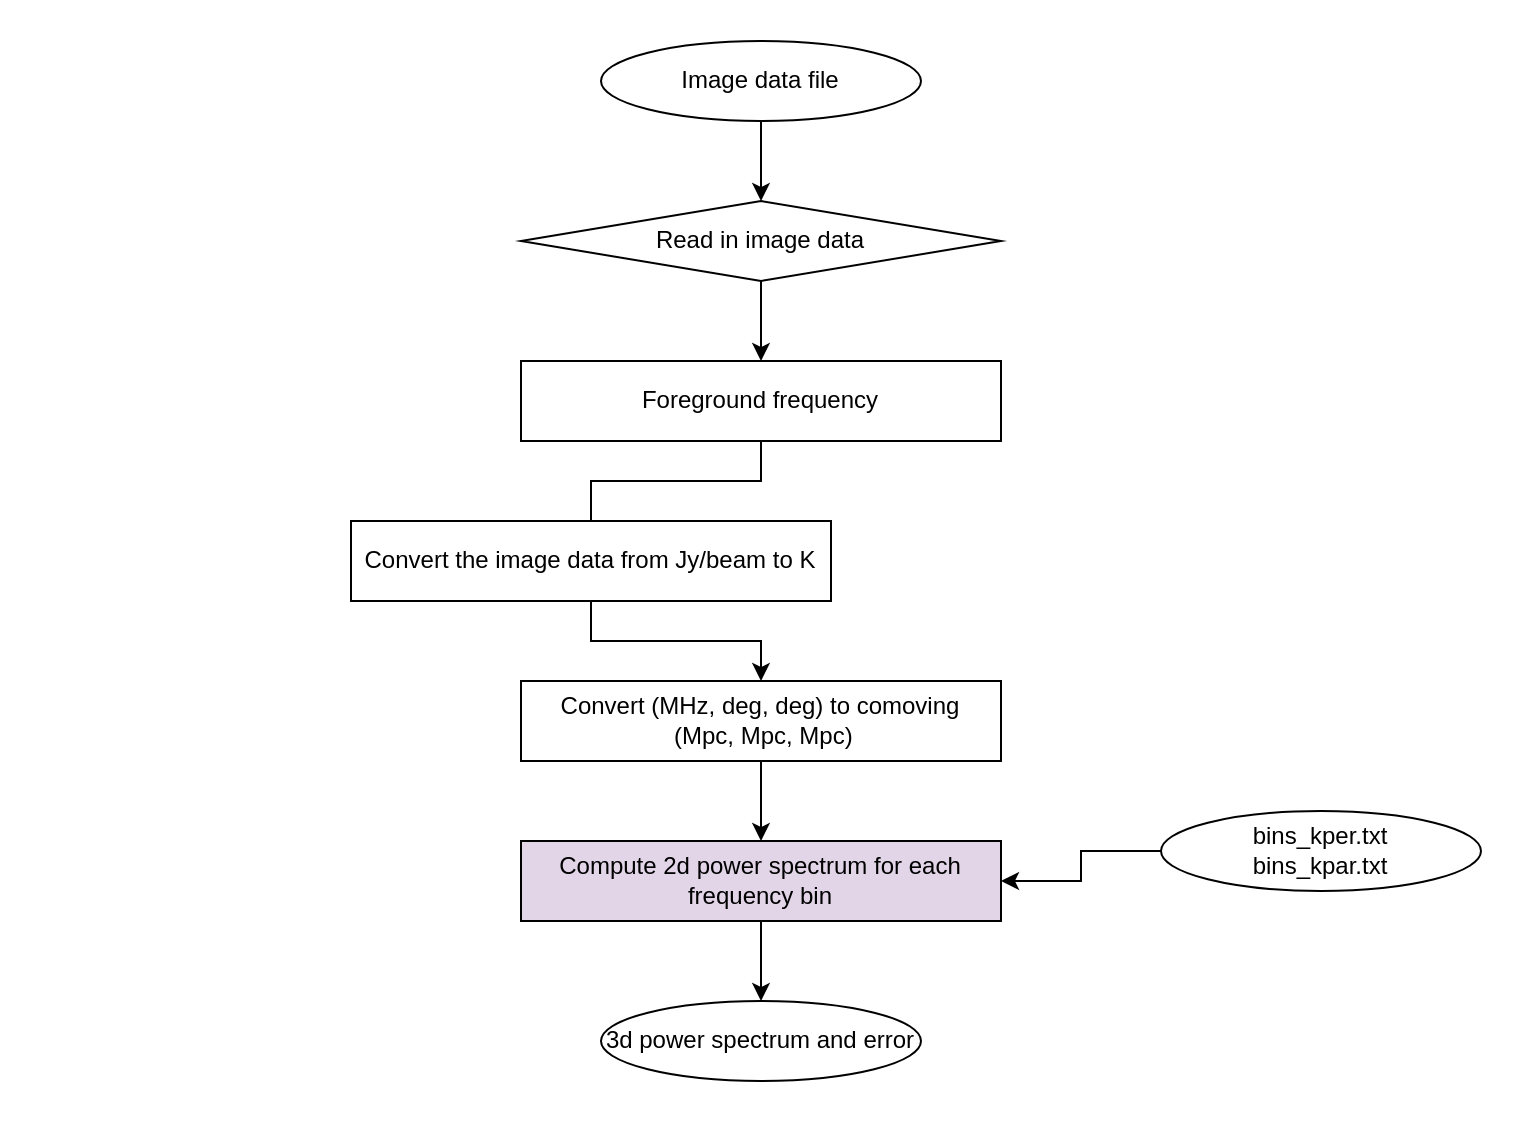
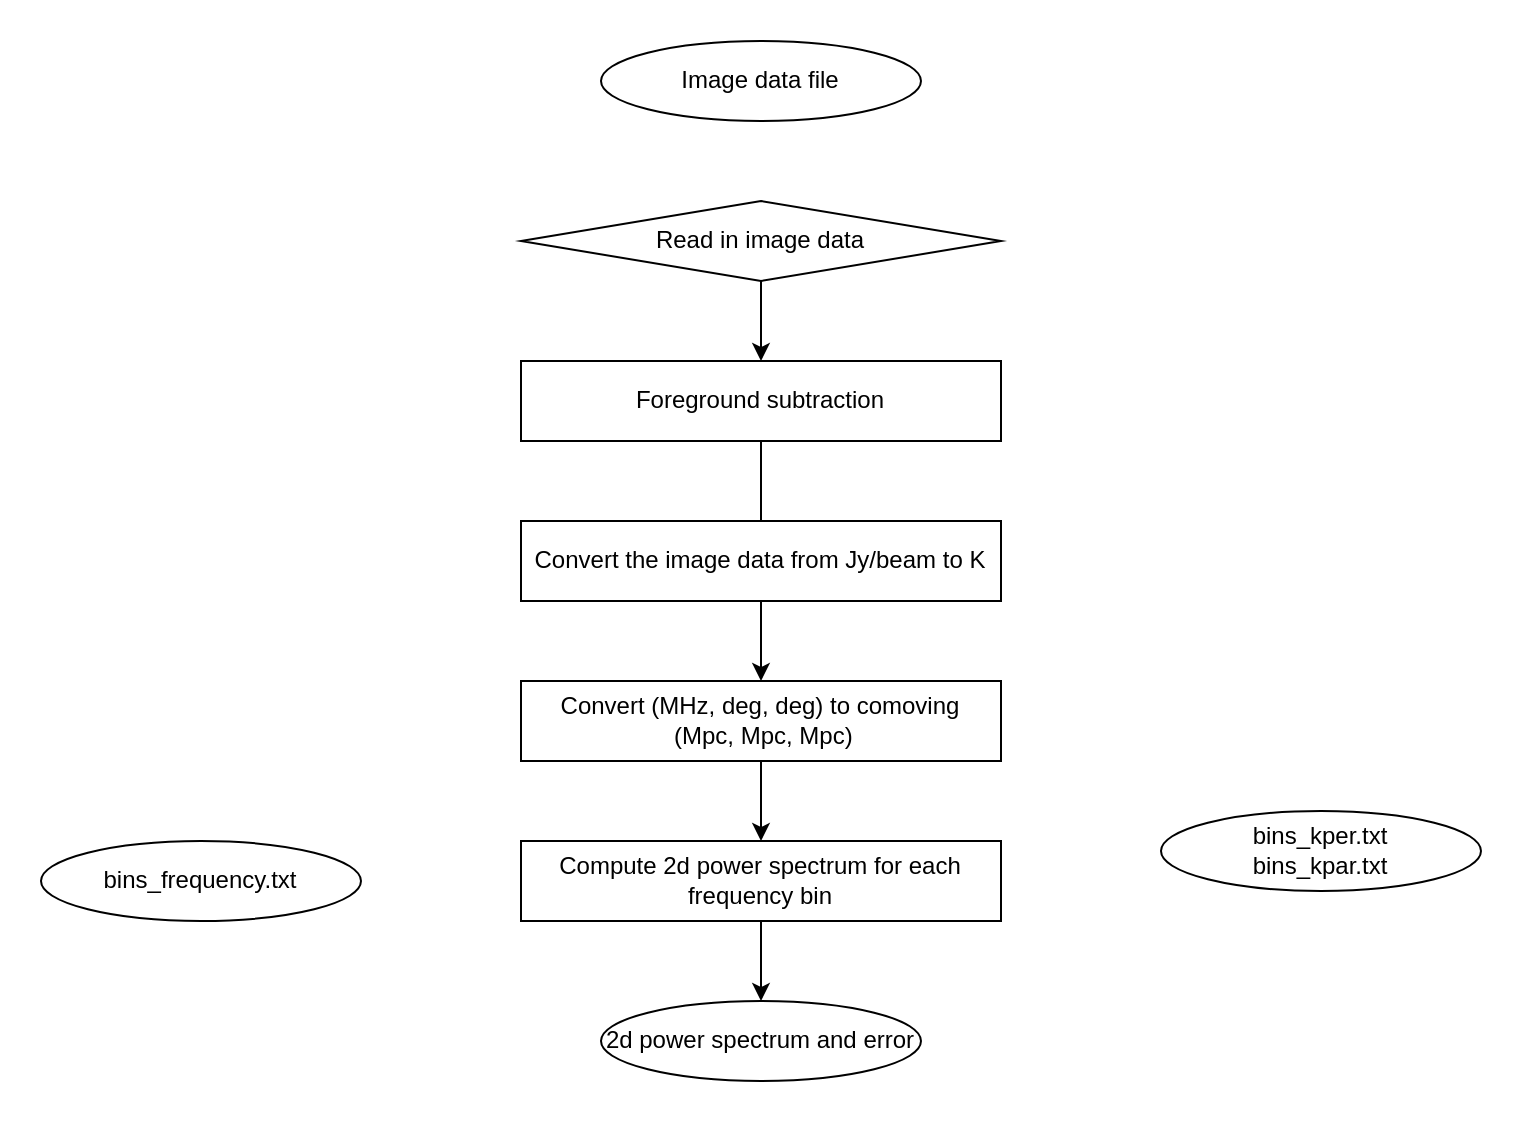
edge "Image data file" -> "Read in image data": removed
node "Foreground frequency": label "Foreground frequency" -> "Foreground subtraction"
node "Convert the image data from Jy/beam to K": moved (591, 561) -> (761, 561)
edge "bins_kper.txt bins_kpar.txt" -> "Compute 2d power spectrum for each frequency bin": removed
node "bins_frequency.txt": added
node "Compute 2d power spectrum for each frequency bin": fillcolor #e1d5e7 -> #ffffff
node "3d power spectrum and error": label "3d power spectrum and error" -> "2d power spectrum and error"
